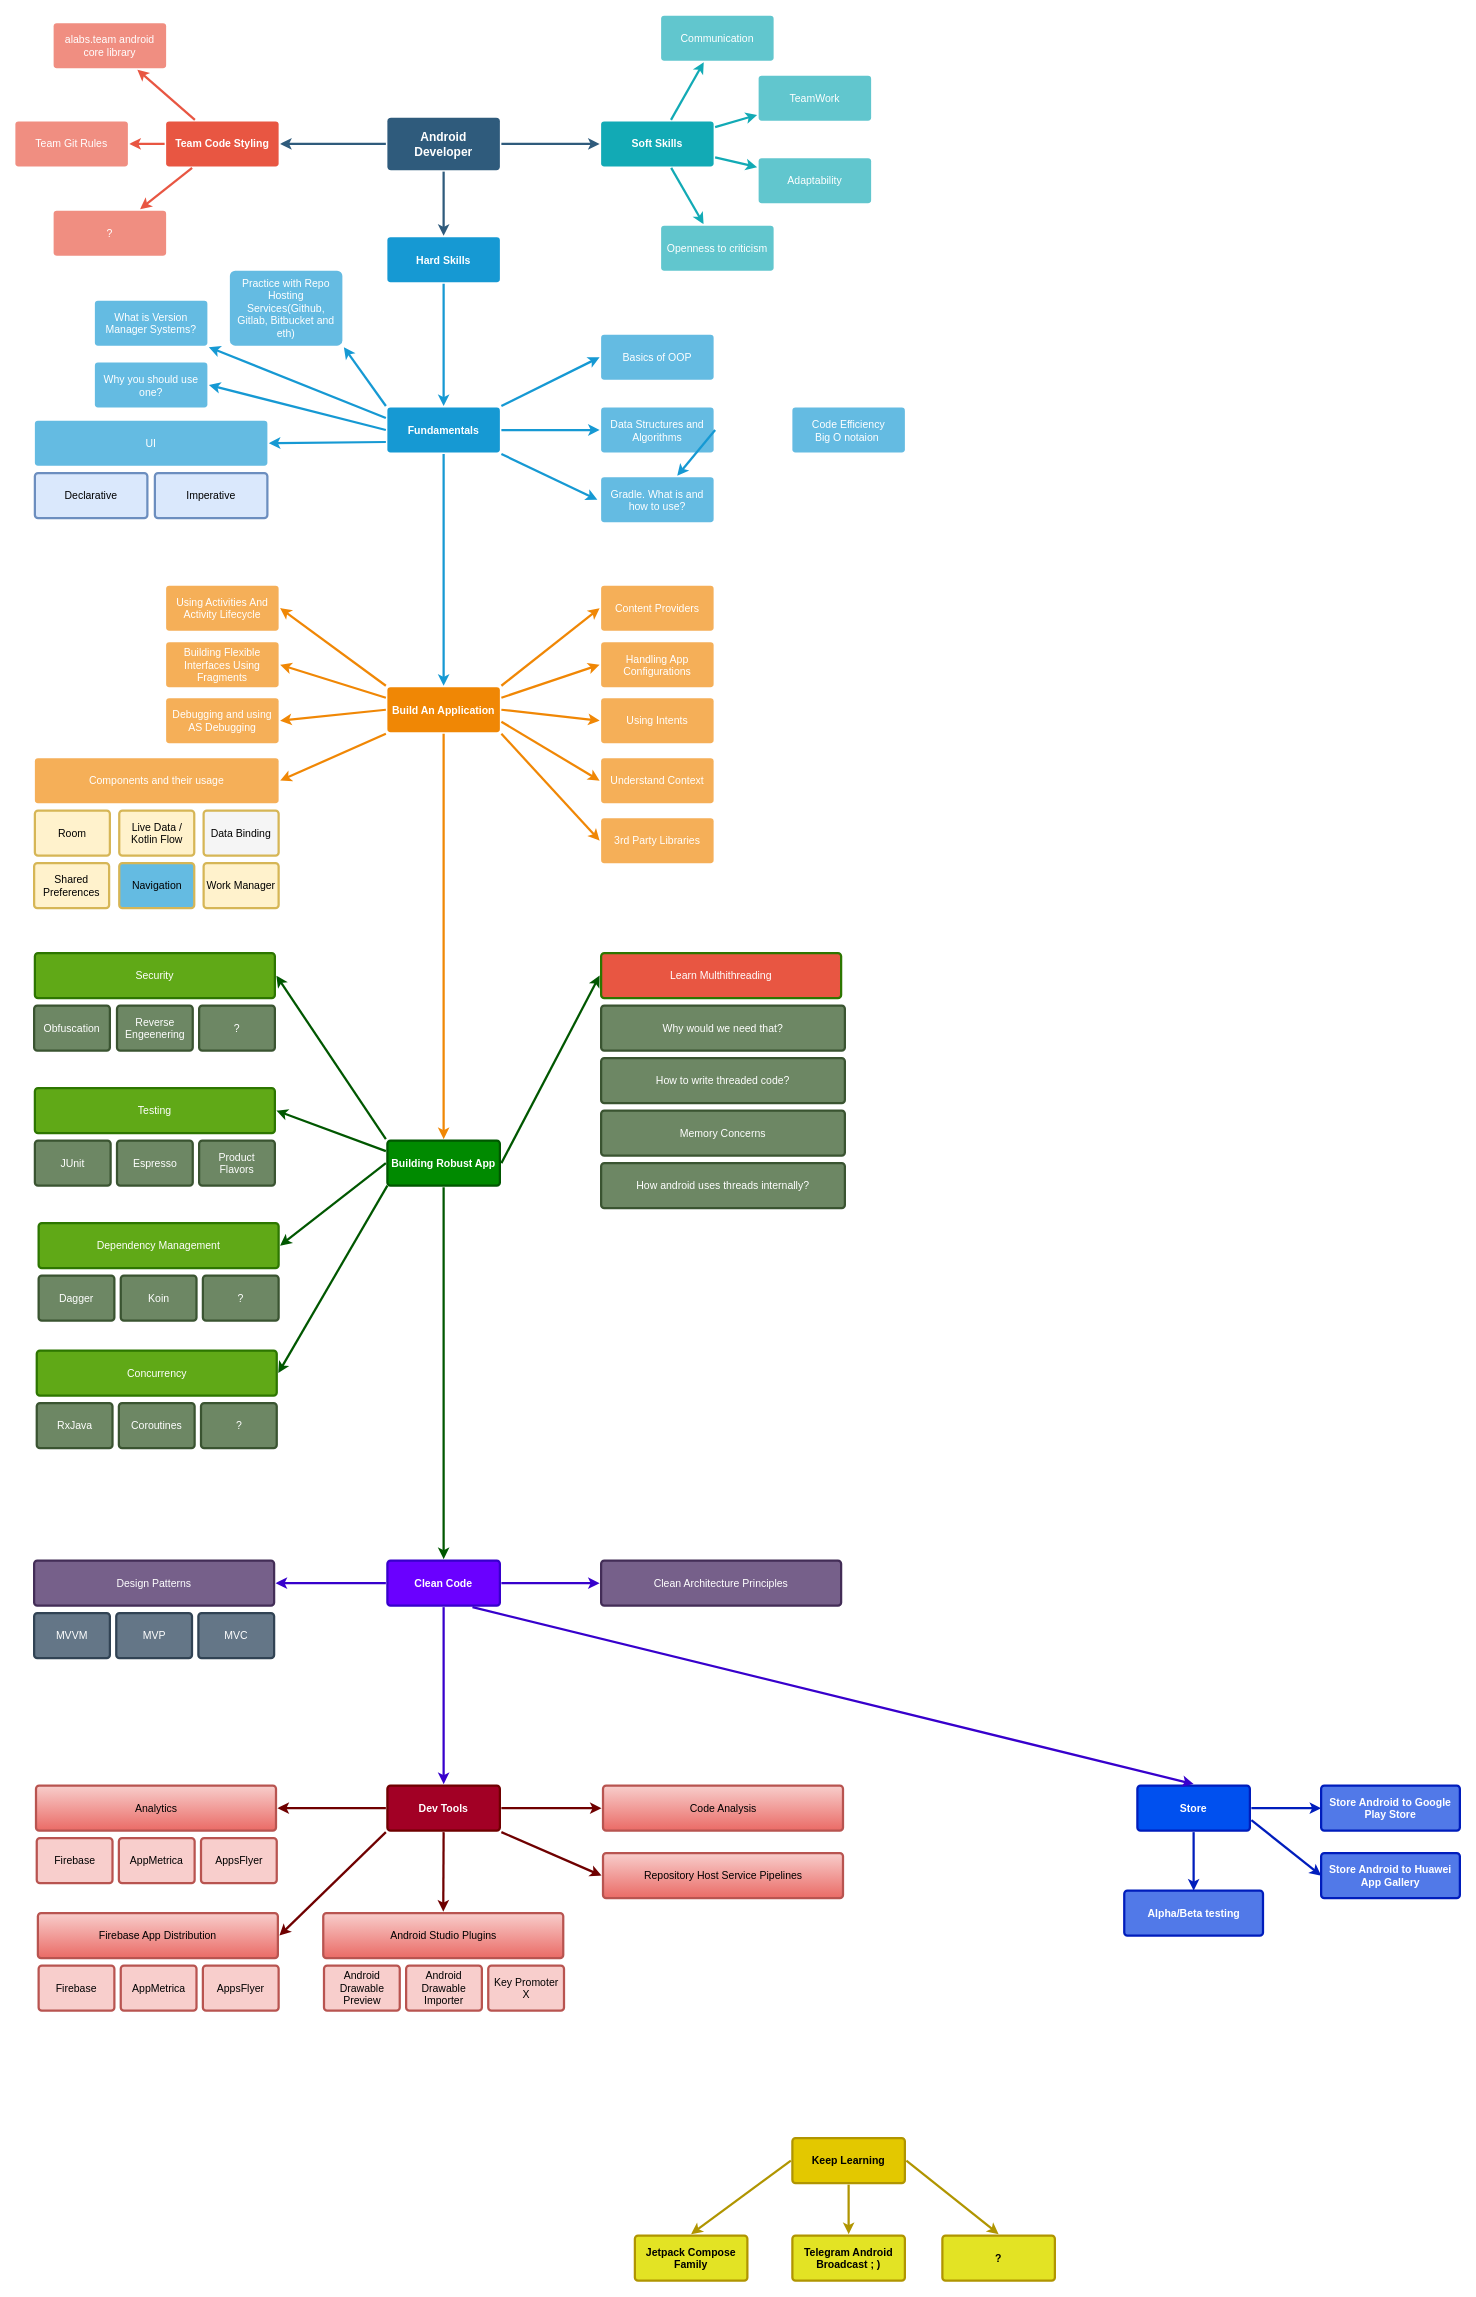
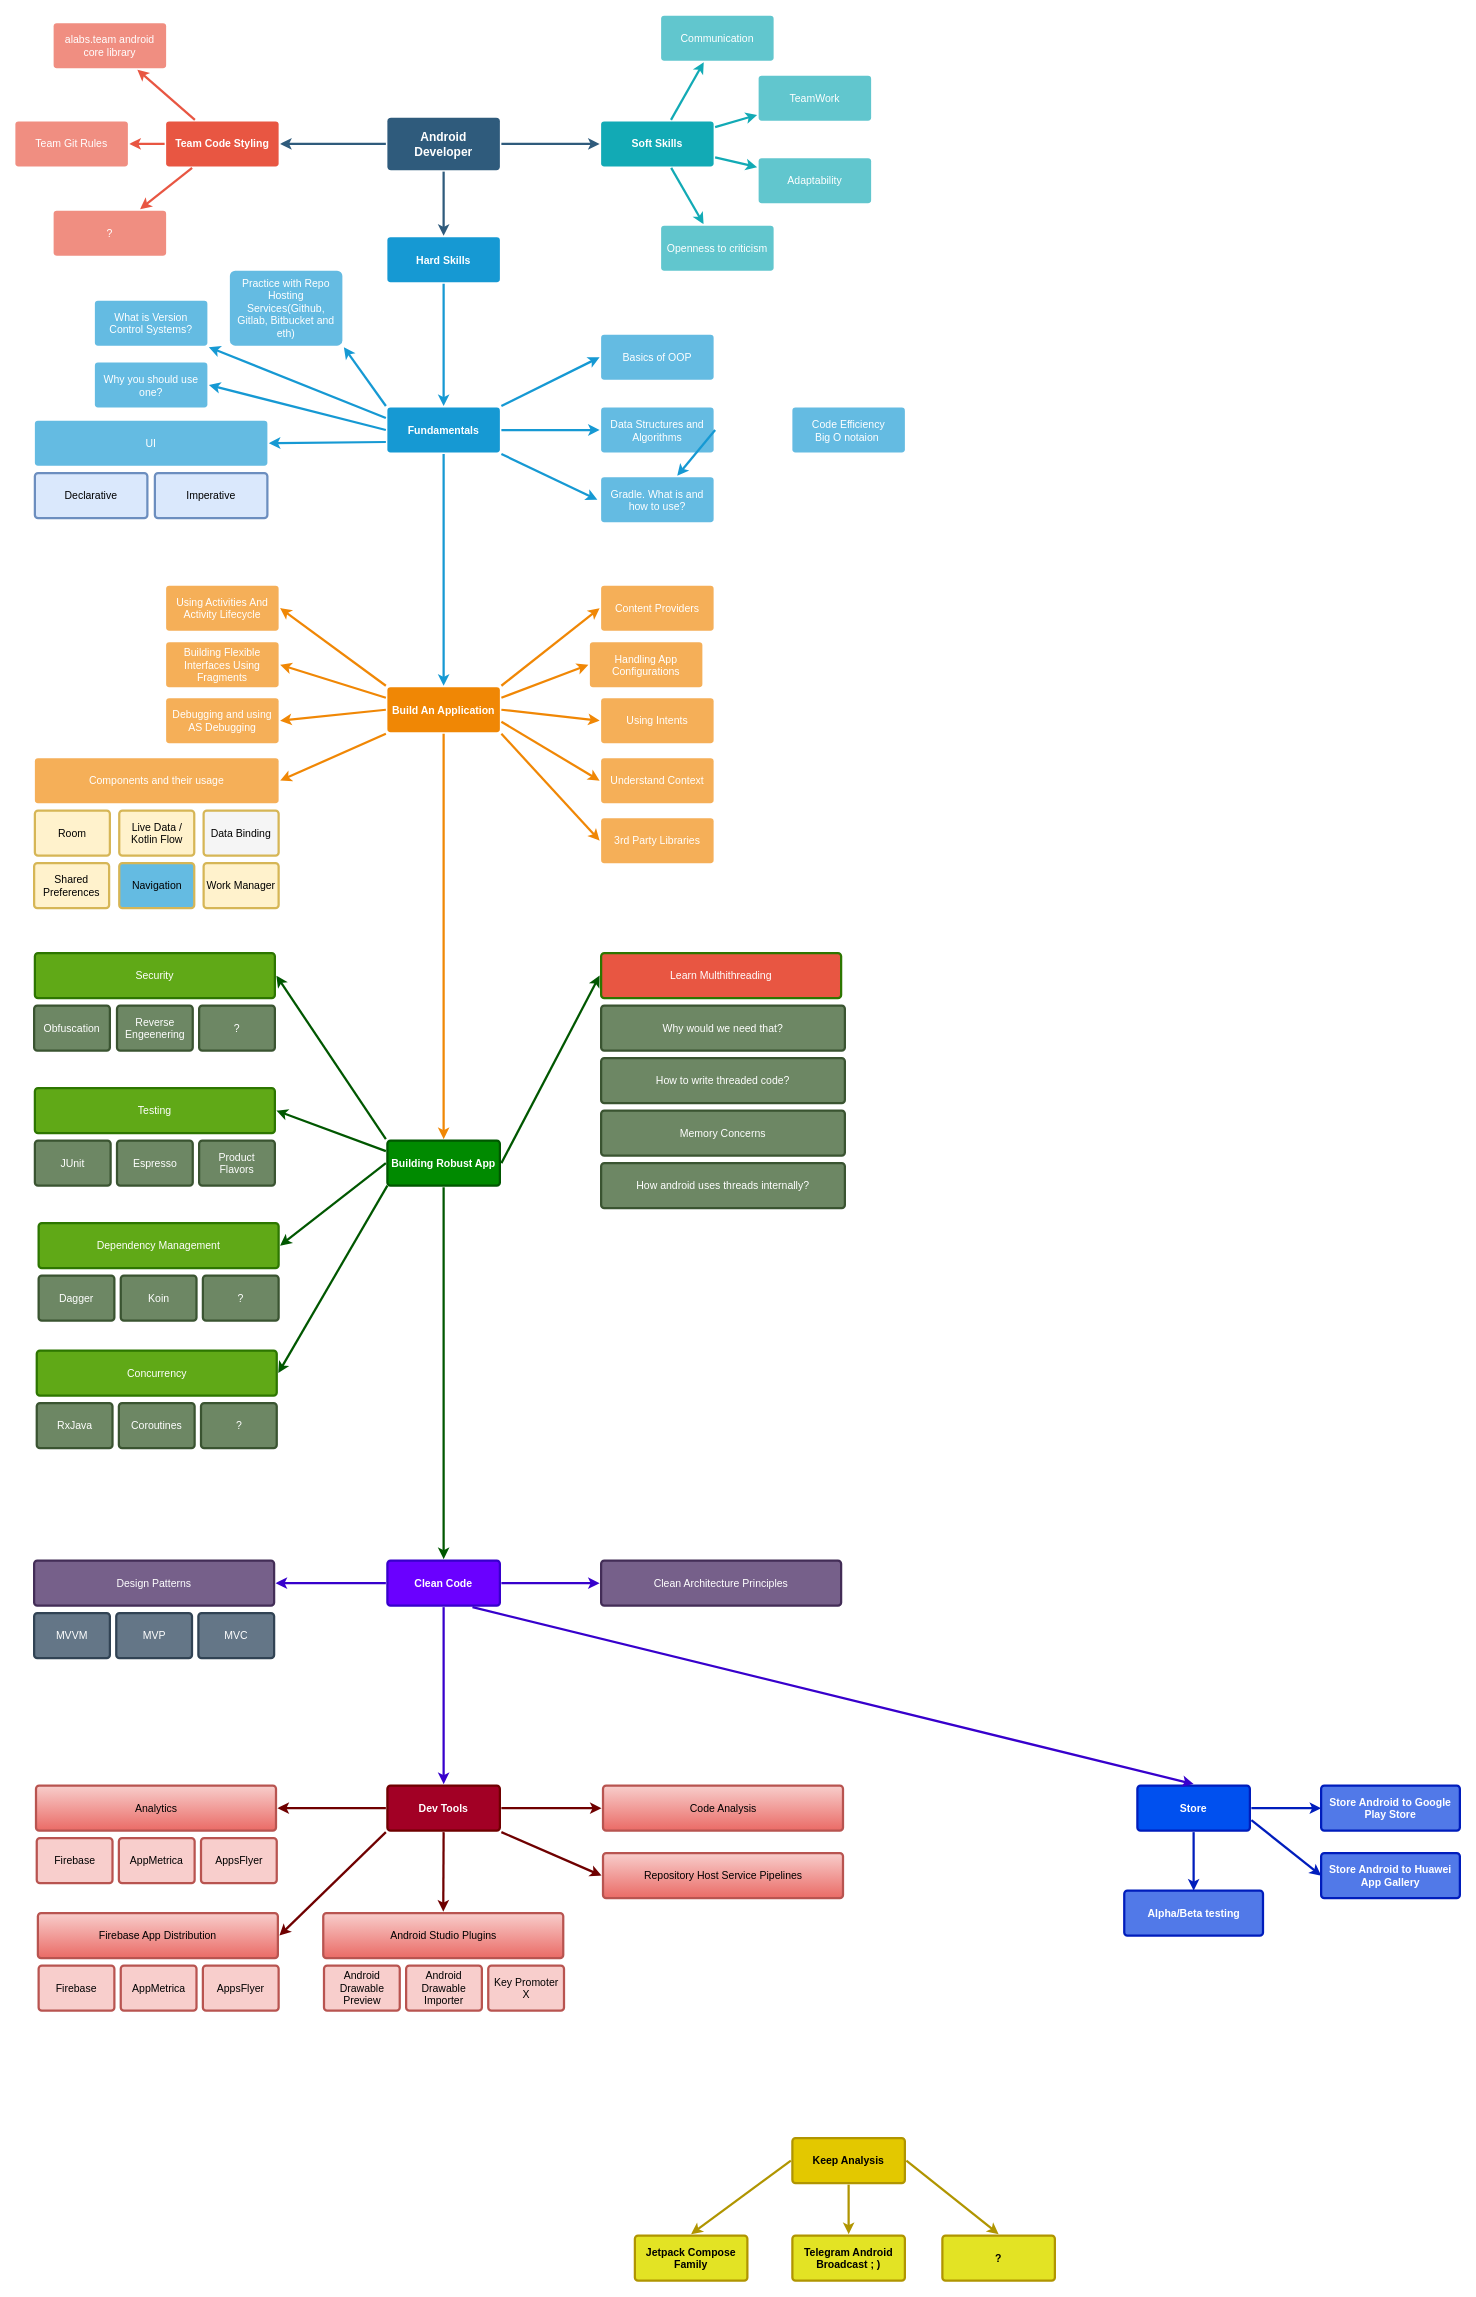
node "What is Version Manager Systems?": label "What is Version Manager Systems?" -> "What is Version Control Systems?"
node "Handling App Configurations": moved (657, 665) -> (646, 665)
node "Keep Learning": label "Keep Learning" -> "Keep Analysis"
